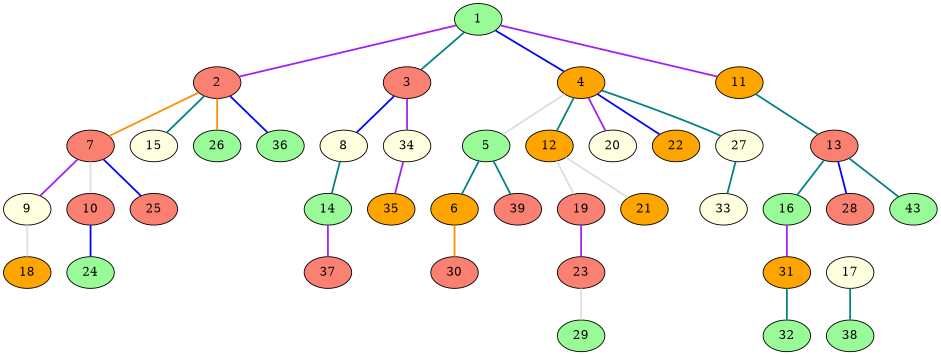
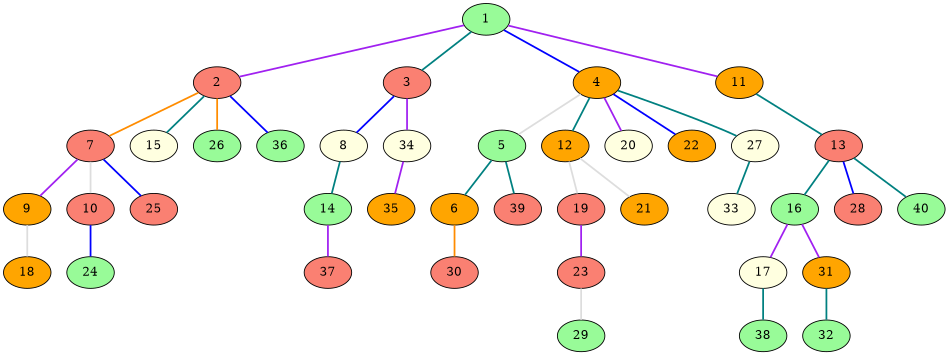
node "9": fillcolor lightyellow -> orange
node "43": label "43" -> "40"
edge "16" -- "17": added
